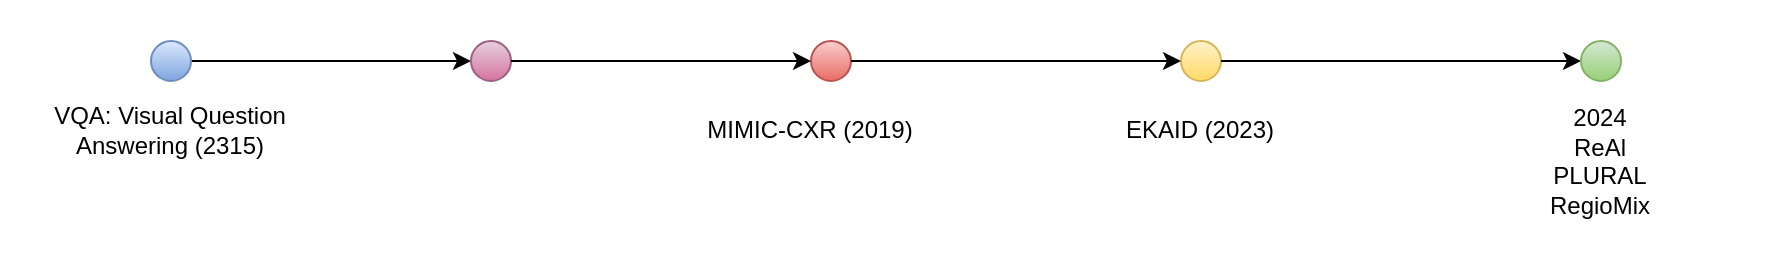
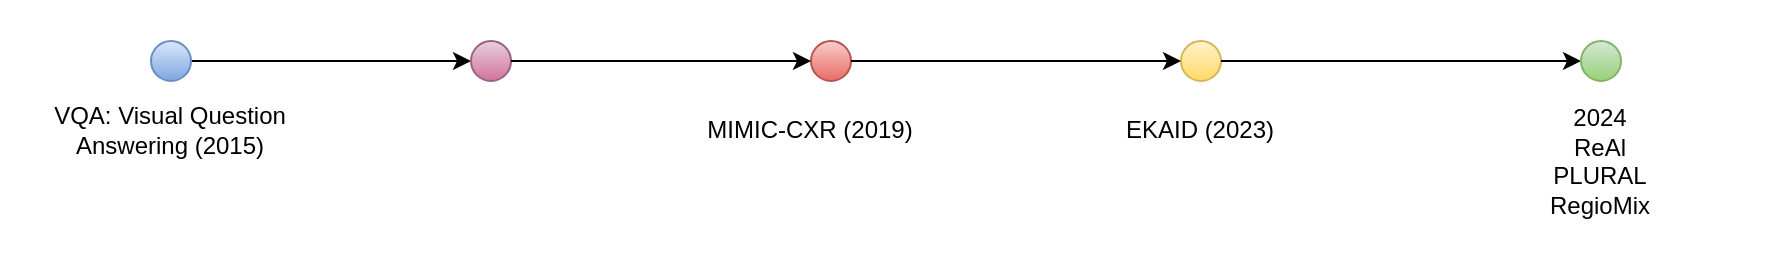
node "VQA: Visual Question Answering (2315)": label "VQA: Visual Question Answering (2315)" -> "VQA: Visual Question Answering (2015)"
